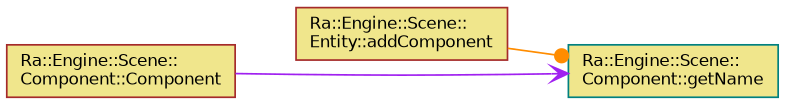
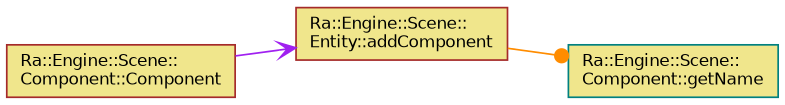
edge "Ra::Engine::Scene:: Component::Component" -> "Ra::Engine::Scene:: Component::getName": now "Ra::Engine::Scene:: Component::Component" -> "Ra::Engine::Scene:: Entity::addComponent"
